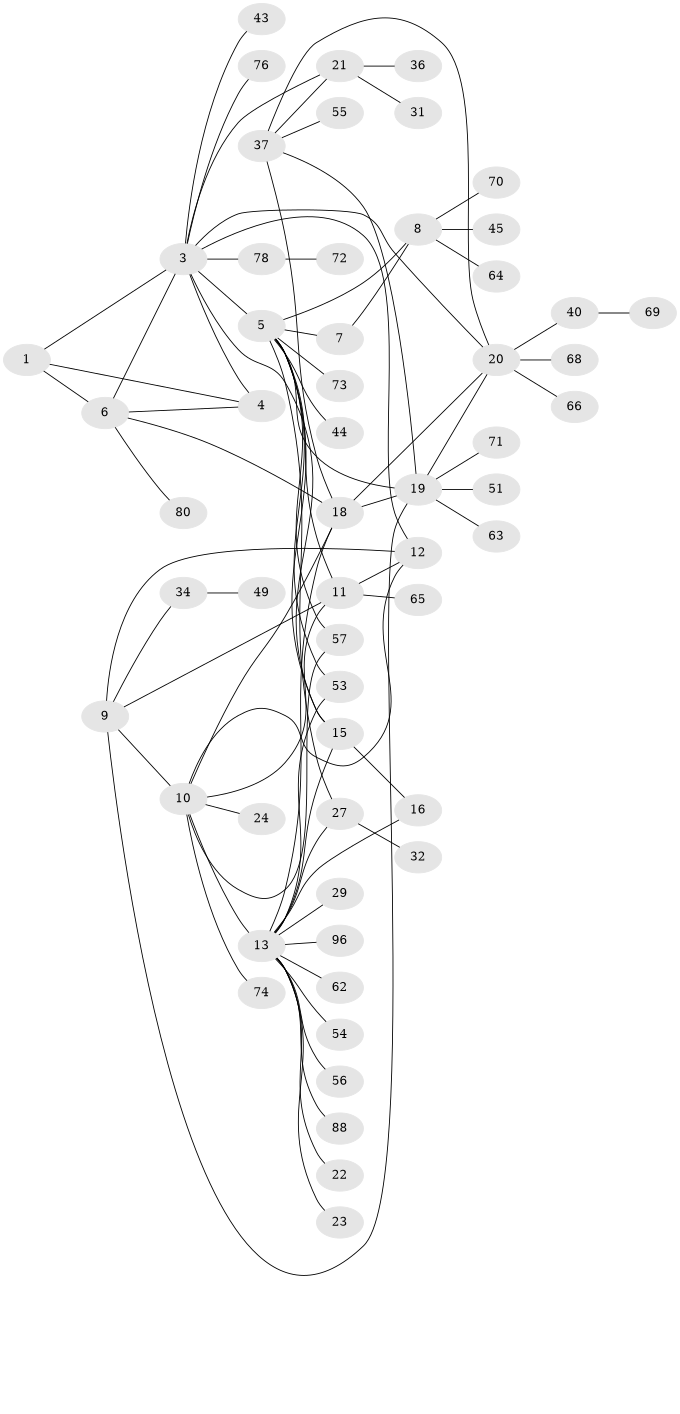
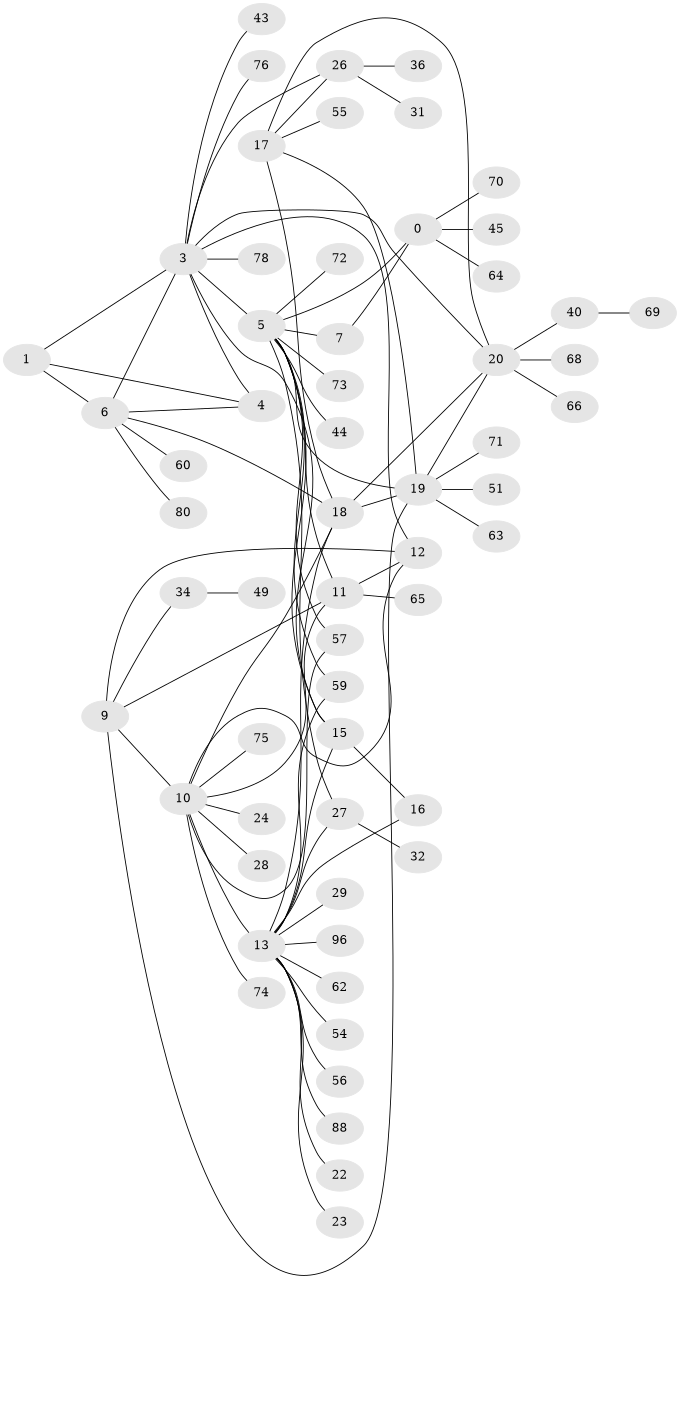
node "21": label "21" -> "26"
node "37": label "37" -> "17"
node "8": label "8" -> "0"
edge "78" -- "72": now "5" -- "72"
node "60": added
node "53": label "53" -> "59"
node "75": added
node "28": added
